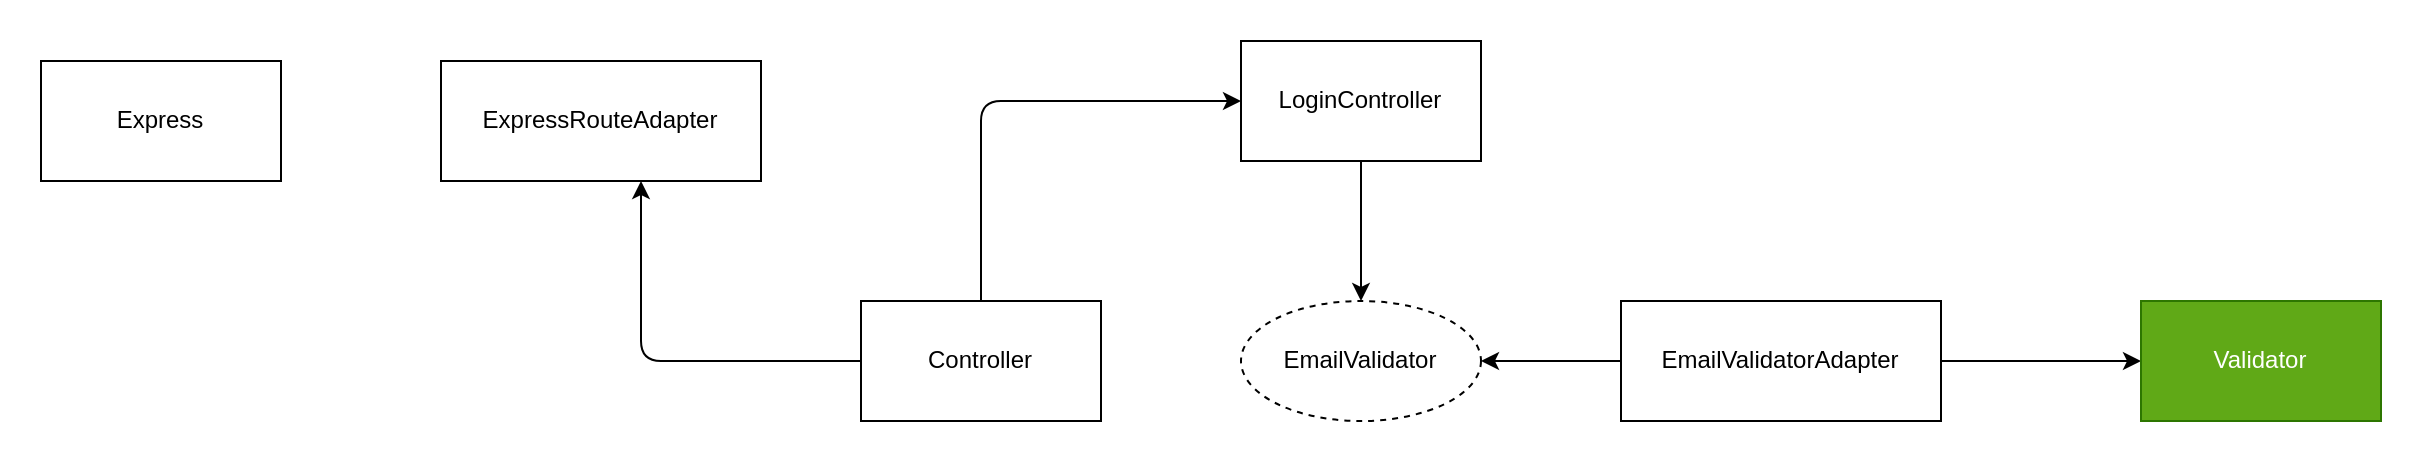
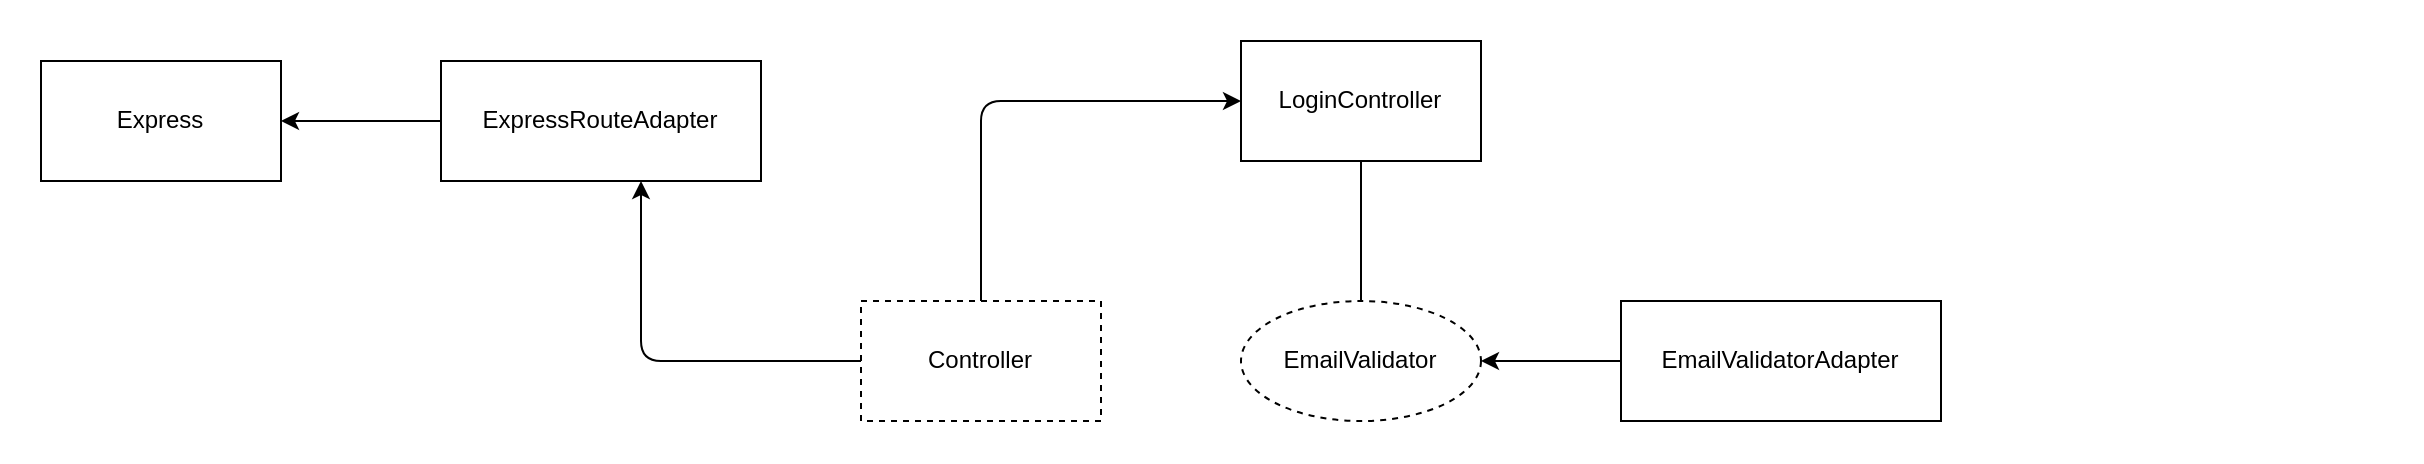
edge "ExpressRouteAdapter" -> "Express": added
edge "LoginController" -> "EmailValidator": arrowhead classic -> none
node "Controller": style solid -> dashed
edge "EmailValidatorAdapter" -> "Validator": removed
node "Validator": removed
